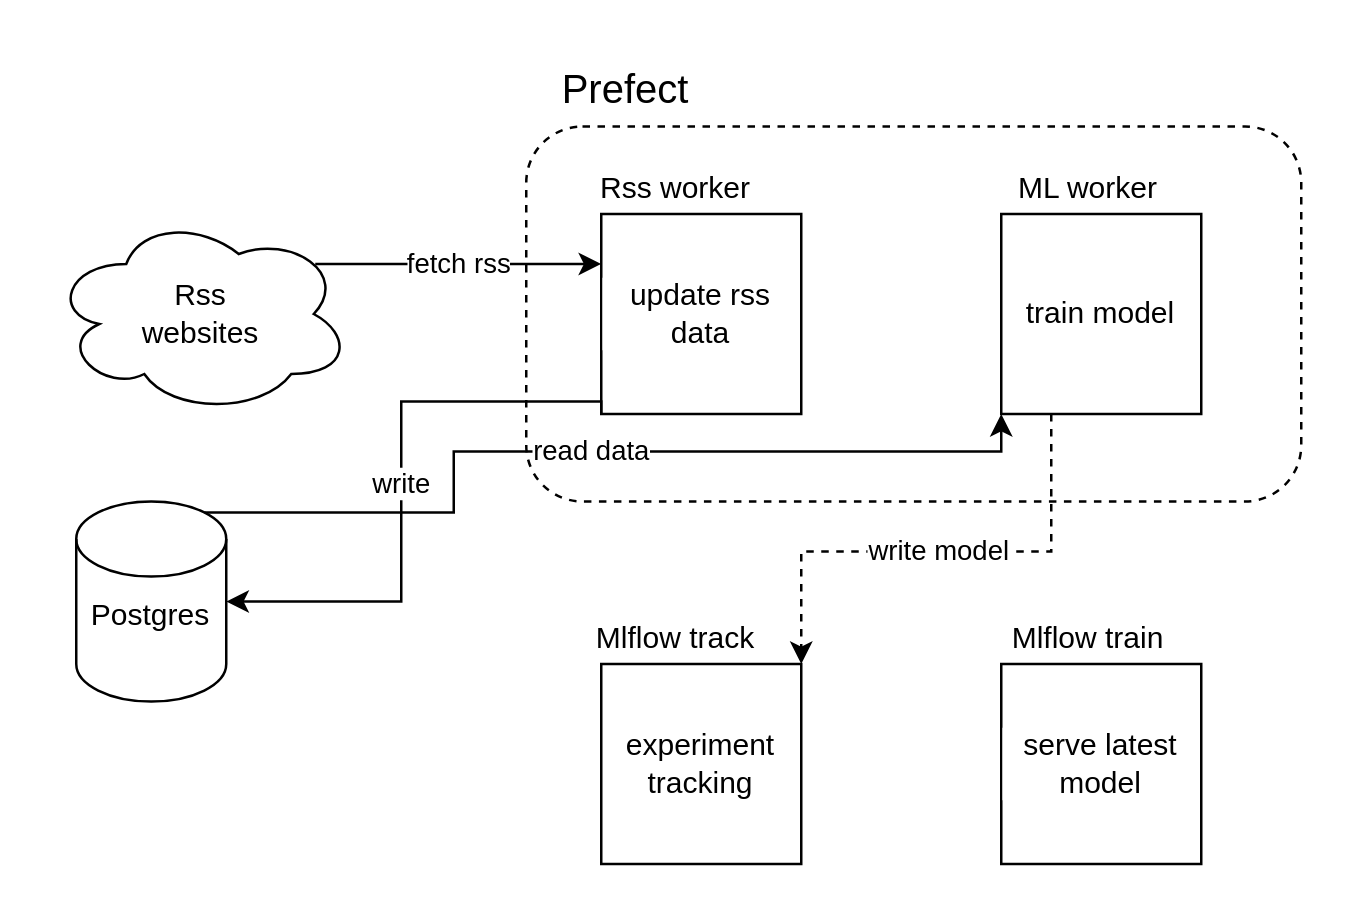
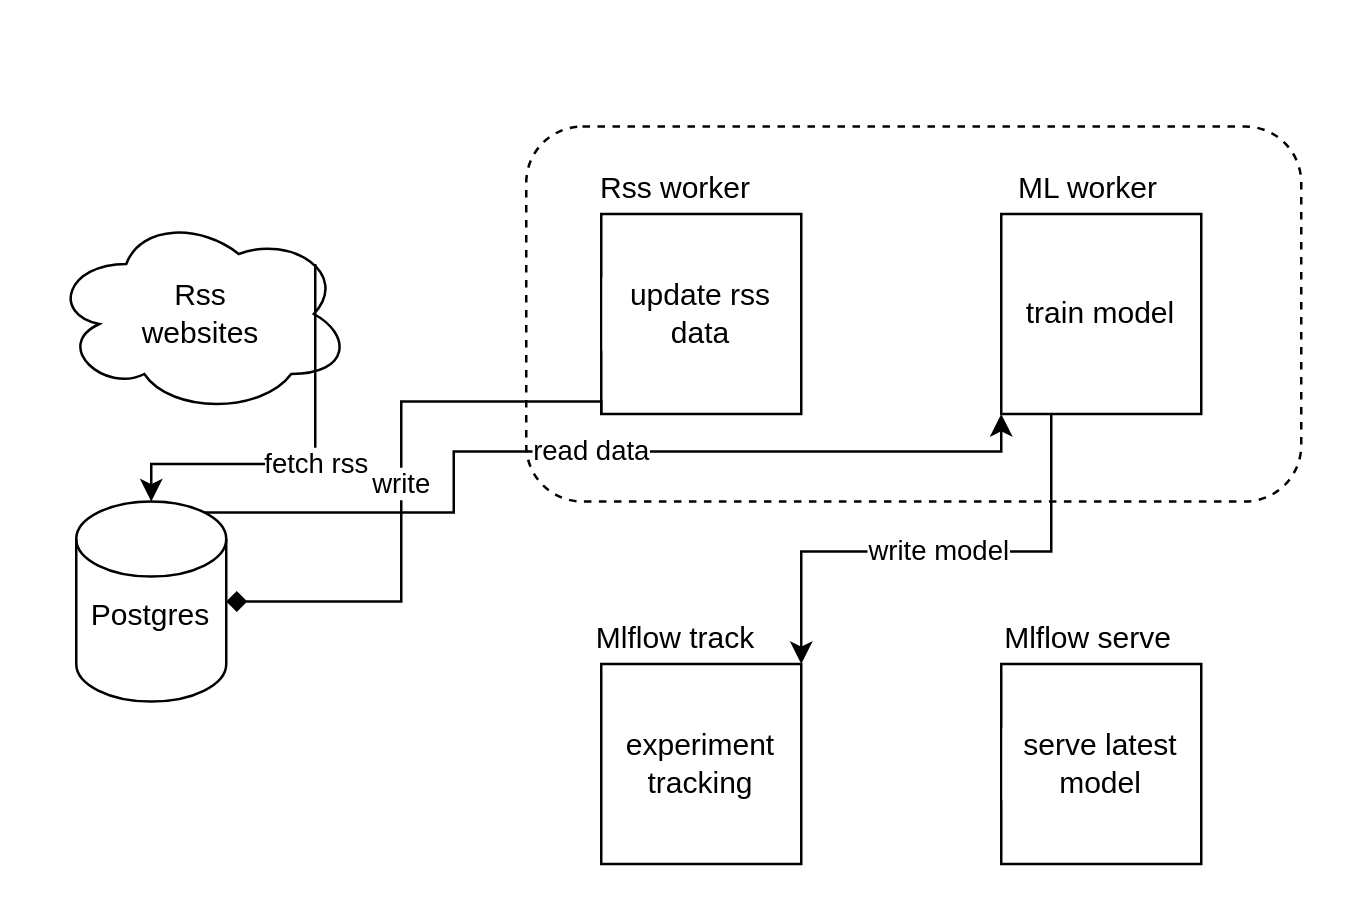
node "Prefect": removed
edge "Rss websites" -> "update rss data": now "Rss websites" -> "Postgres"
edge "train model" -> "experiment tracking": style dashed -> solid
edge "update rss data" -> "Postgres": arrowhead classic -> diamond
node "Mlflow train": label "Mlflow train" -> "Mlflow serve"
